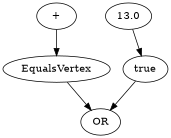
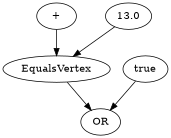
edge "13.0" -> "true": now "13.0" -> "EqualsVertex"
